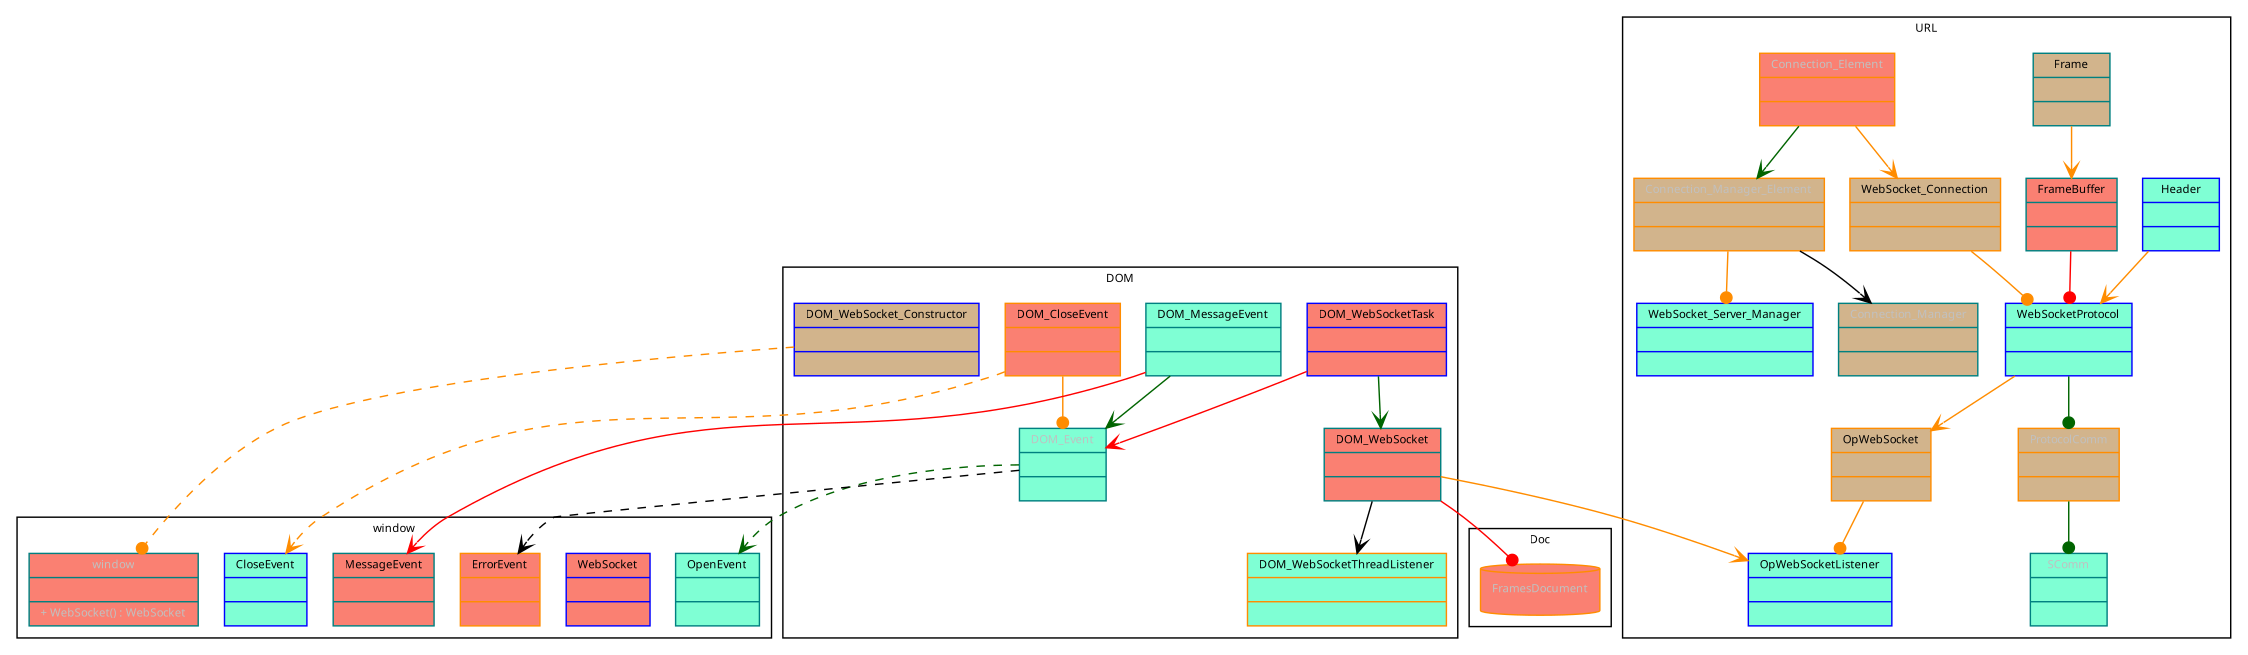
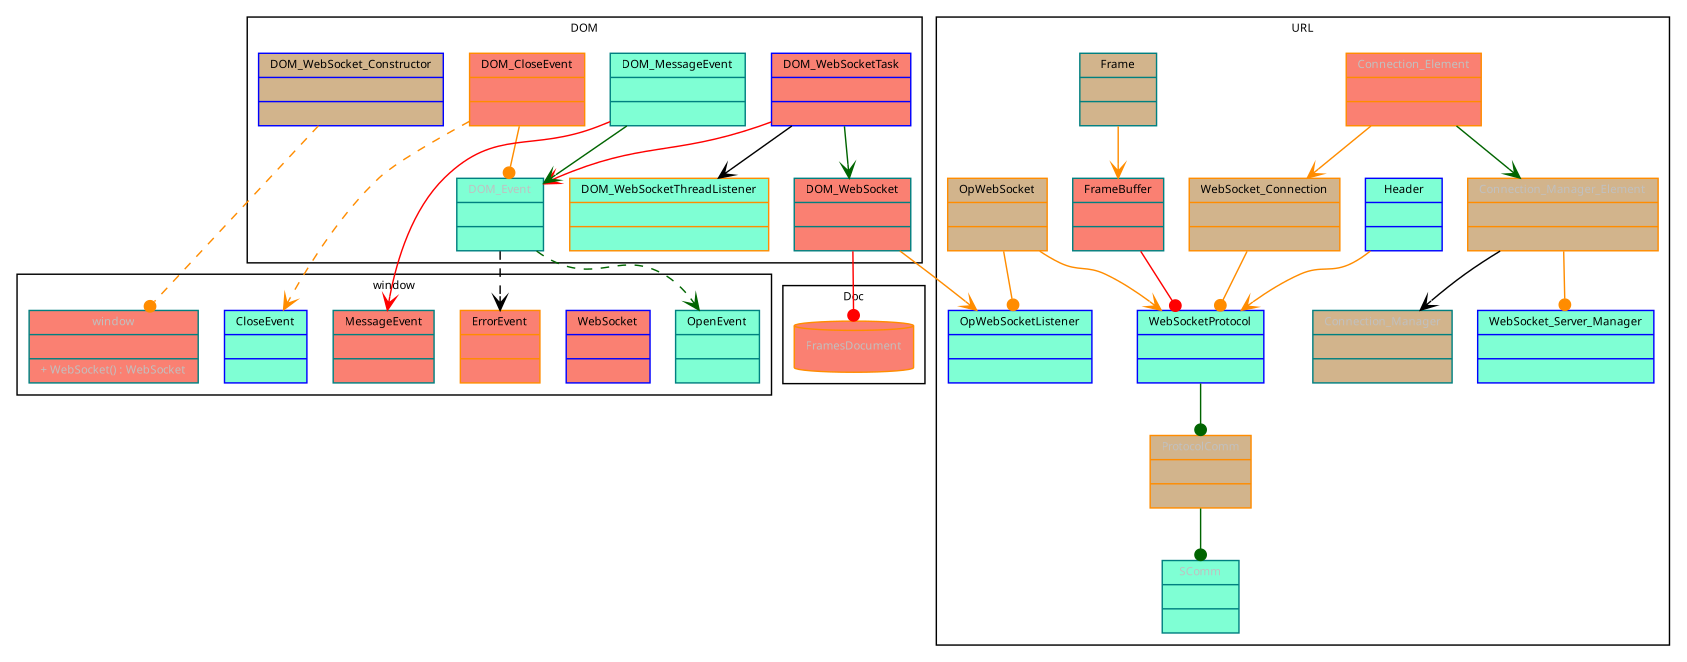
edge "WebSocketProtocol" -> "OpWebSocket": reversed
edge "DOM_WebSocket" -> "DOM_WebSocketThreadListener": now "DOM_WebSocketTask" -> "DOM_WebSocketThreadListener"
